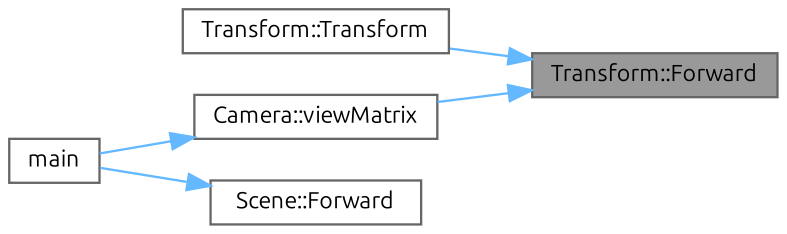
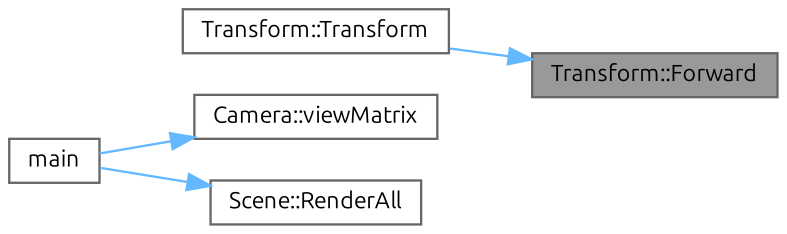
edge "Camera::viewMatrix" -> "Transform::Forward": removed
node "Scene::Forward": label "Scene::Forward" -> "Scene::RenderAll"
